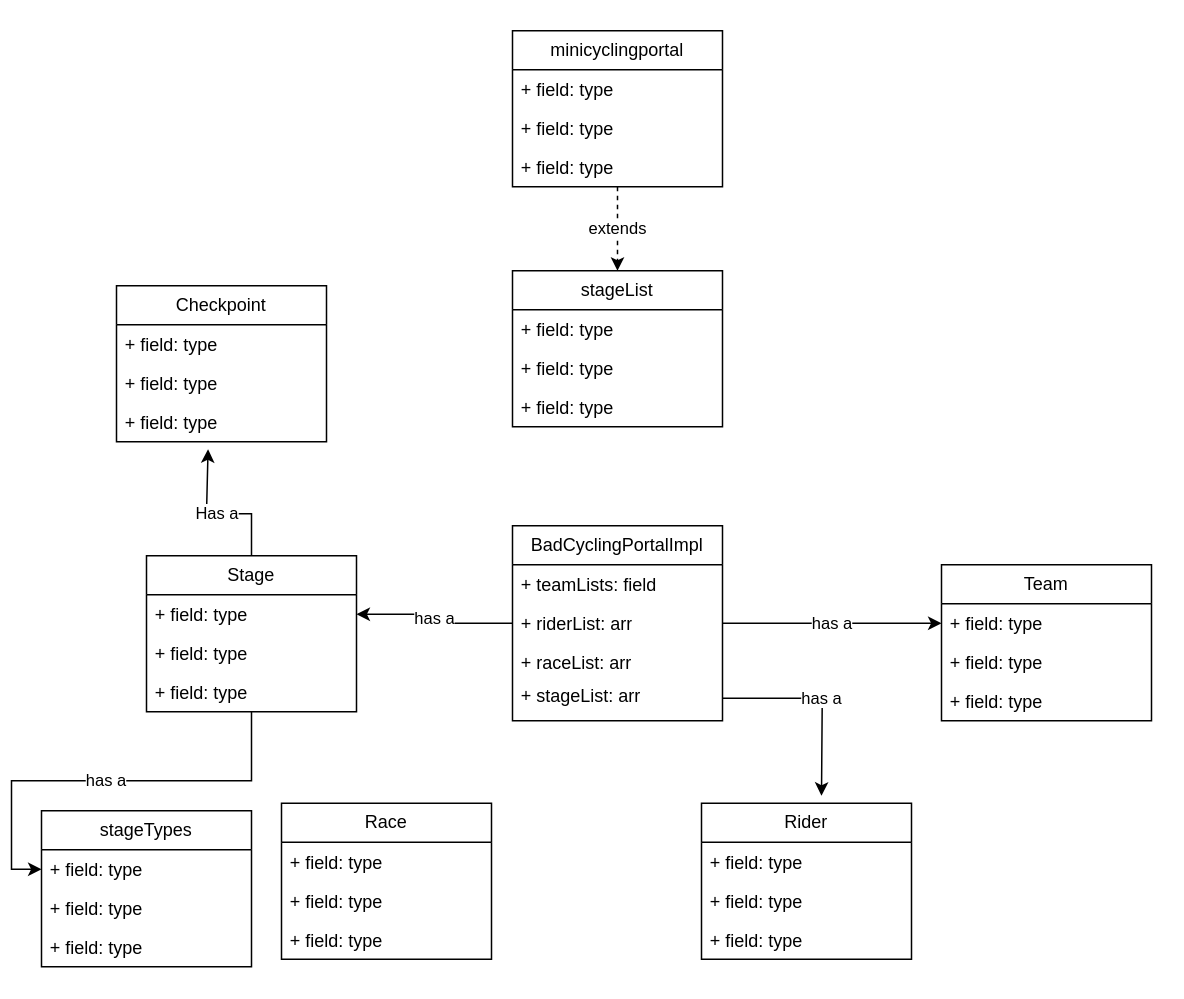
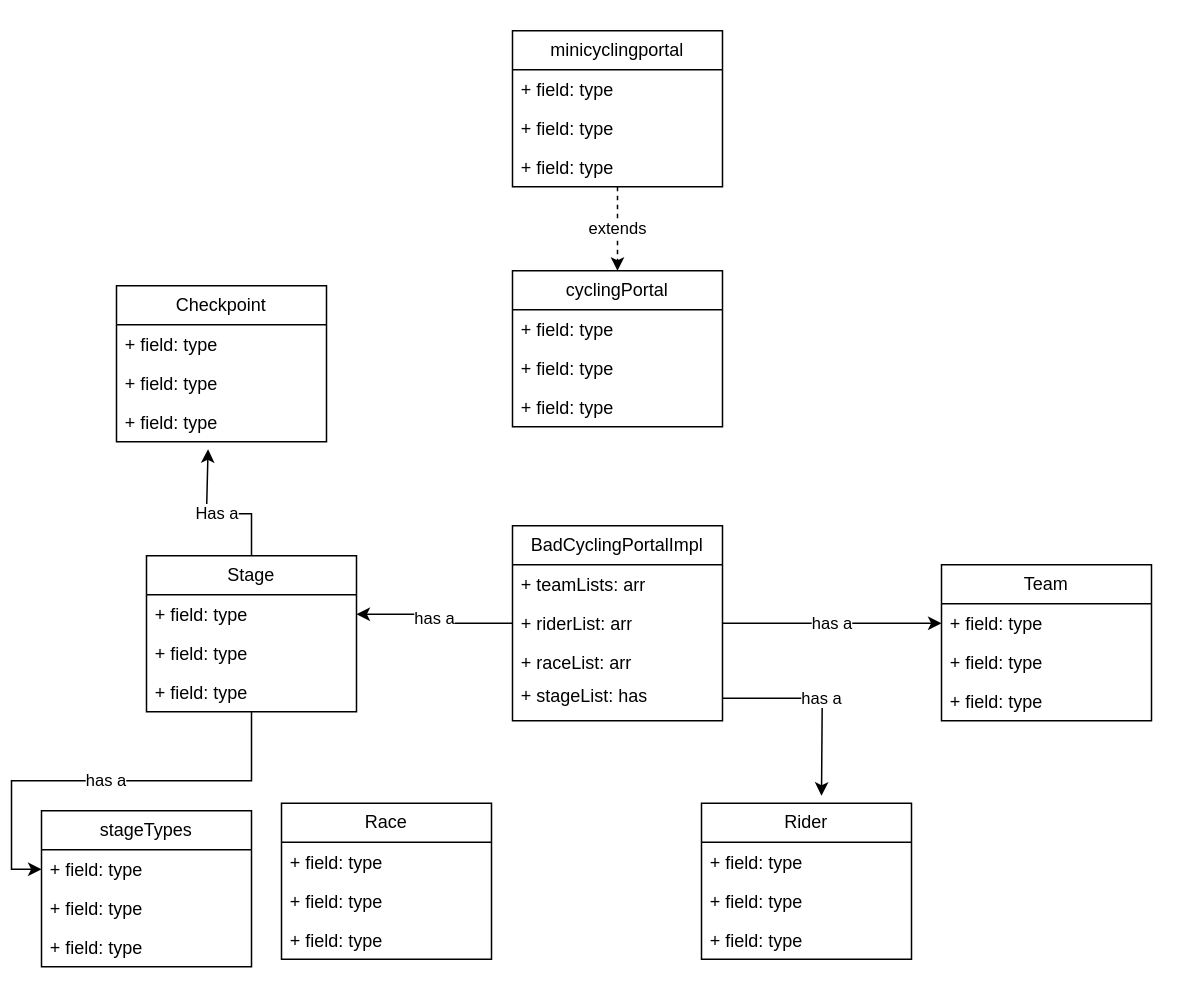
node "stageList": label "stageList" -> "cyclingPortal"
node "+ teamLists: field": label "+ teamLists: field" -> "+ teamLists: arr"
node "+ stageList: arr": label "+ stageList: arr" -> "+ stageList: has"
